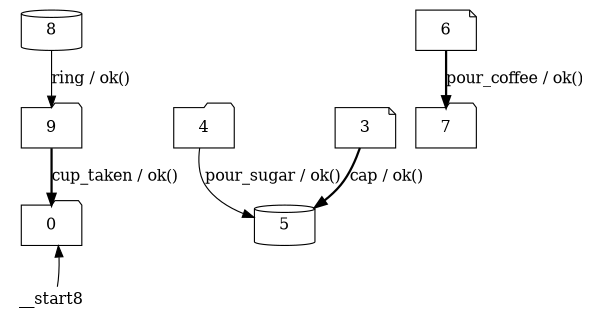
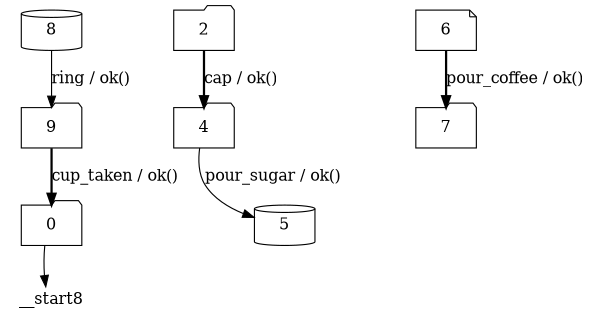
node "2": added
node "3": removed
edge "__start8" -> "0": reversed
